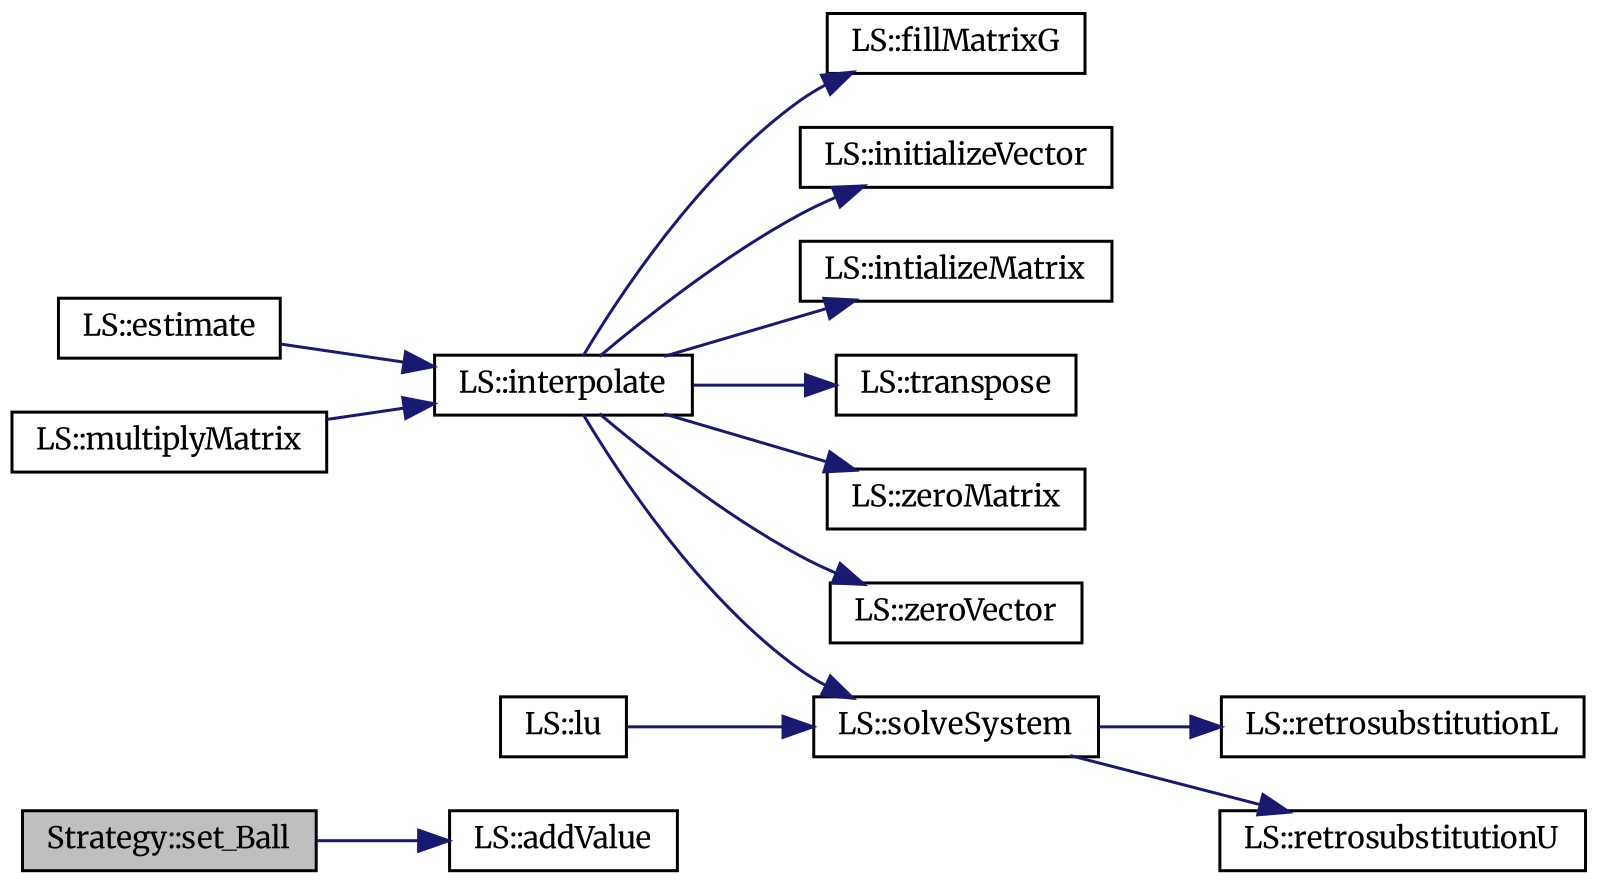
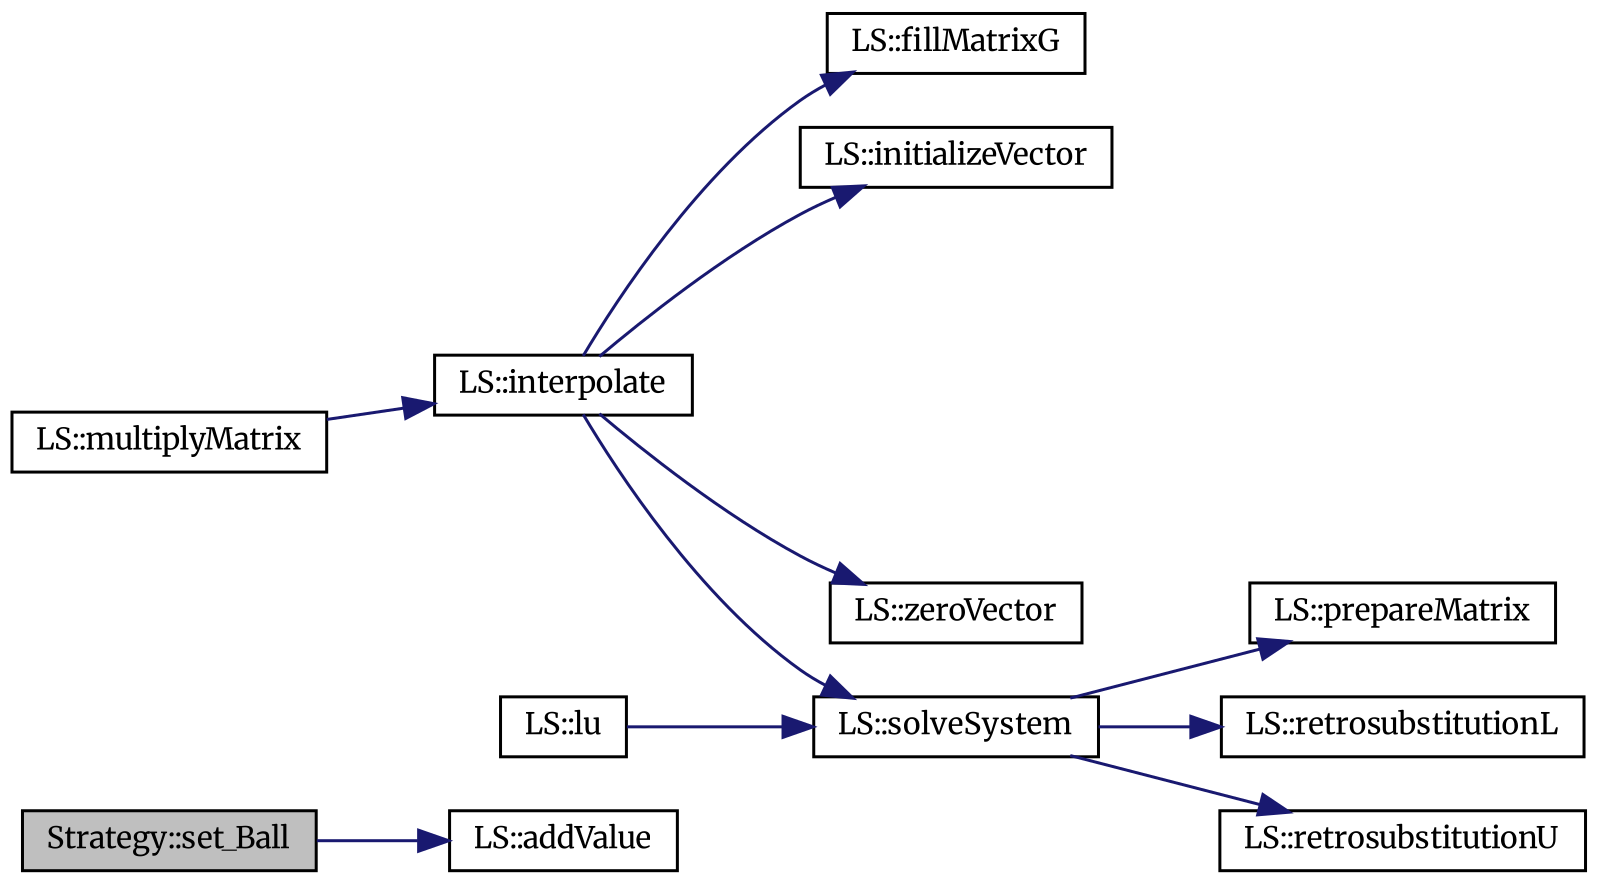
node "LS::intializeMatrix": removed
node "LS::estimate": removed
node "LS::transpose": removed
node "LS::zeroMatrix": removed
node "LS::prepareMatrix": added
